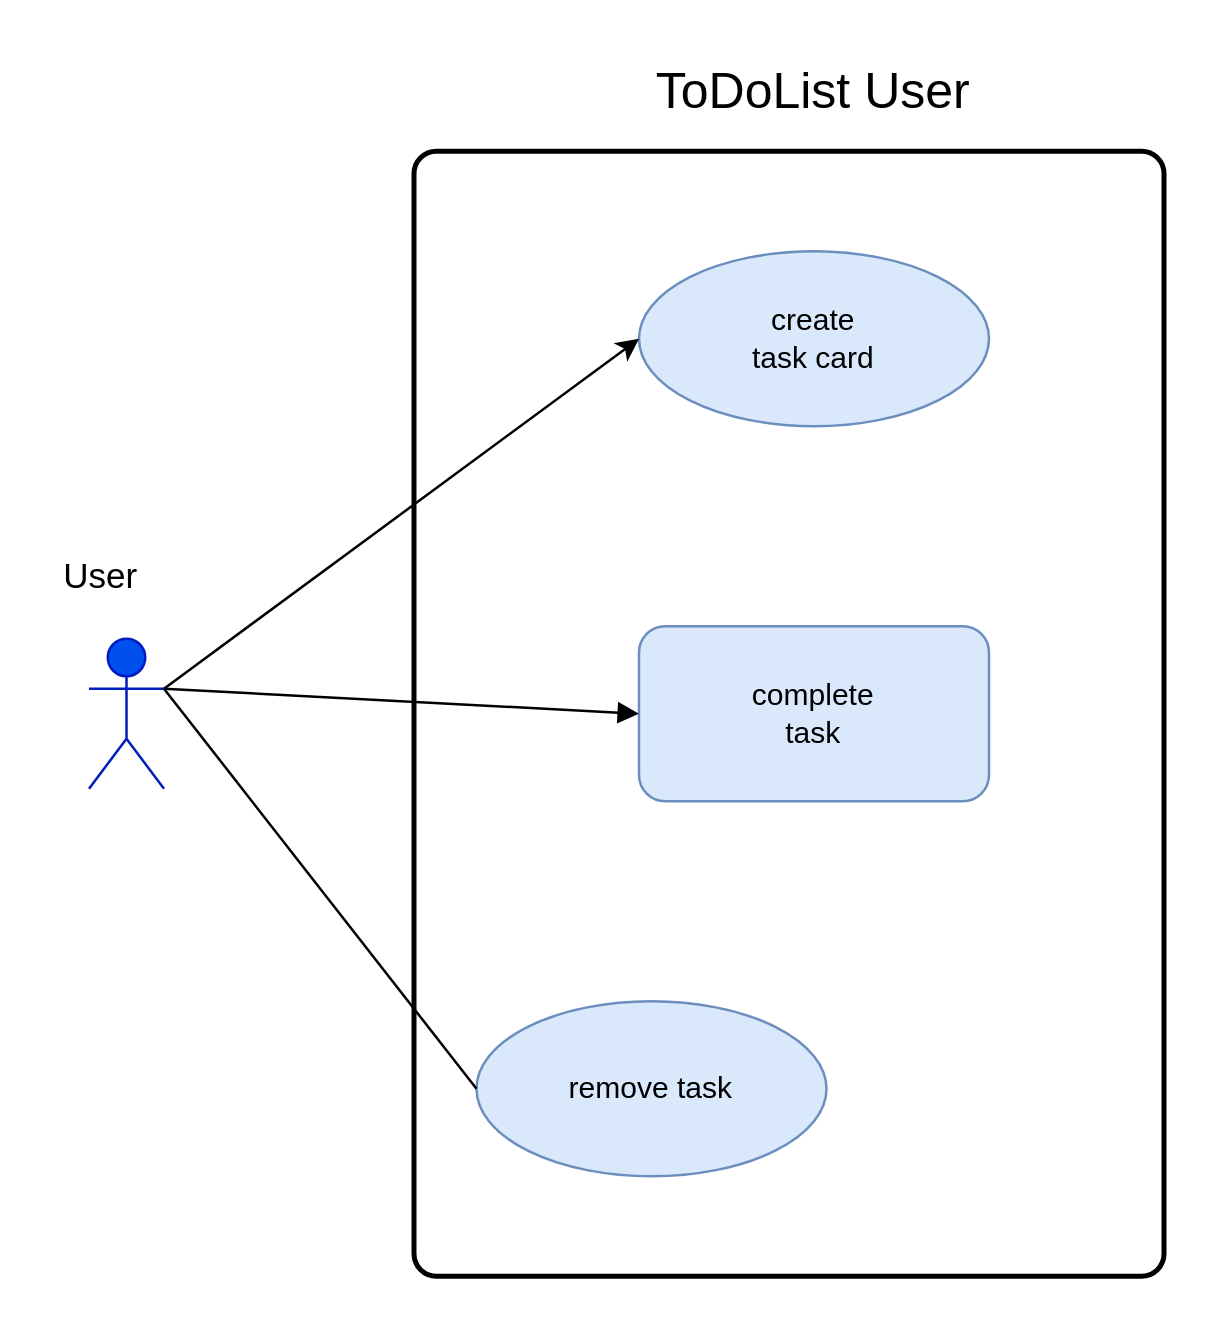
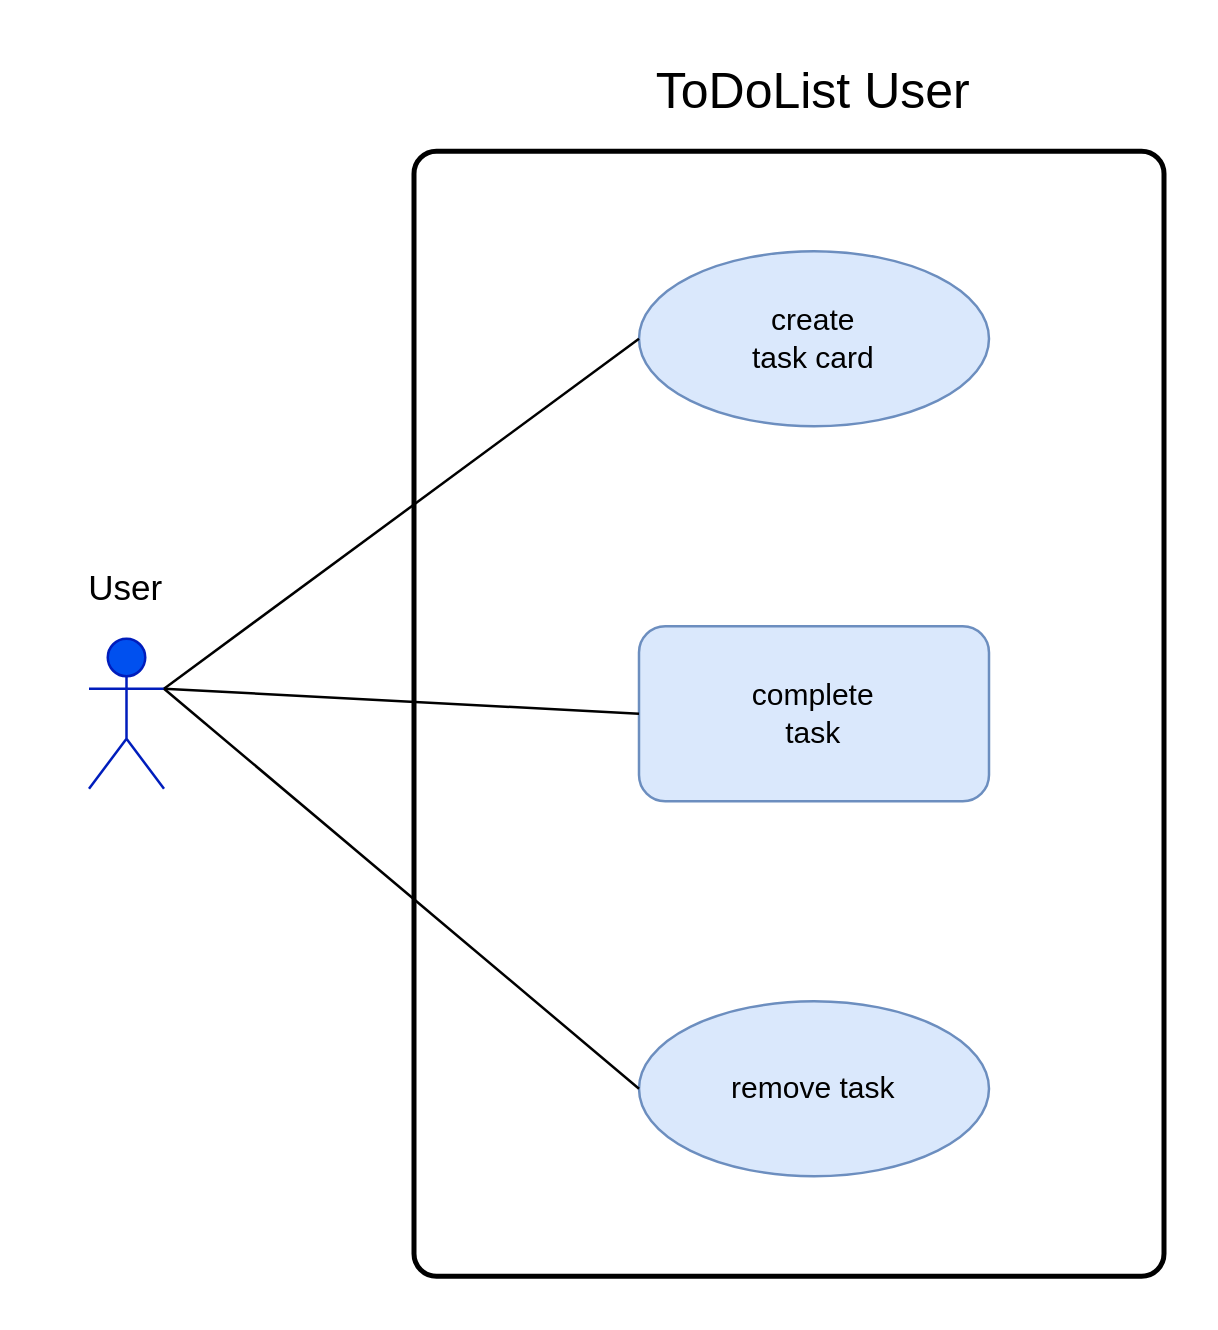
edge "Actor" -> "create task card": arrowhead classic -> none
node "User": moved (101, 576) -> (126, 589)
edge "Actor" -> "complete task": arrowhead block -> none
node "remove task": moved (651, 1089) -> (814, 1089)
